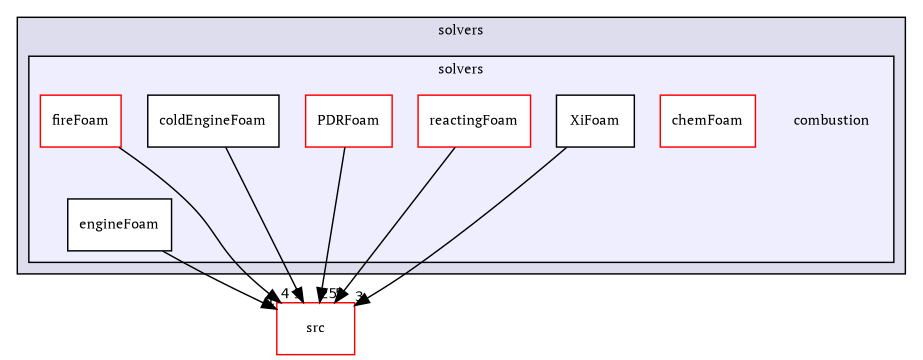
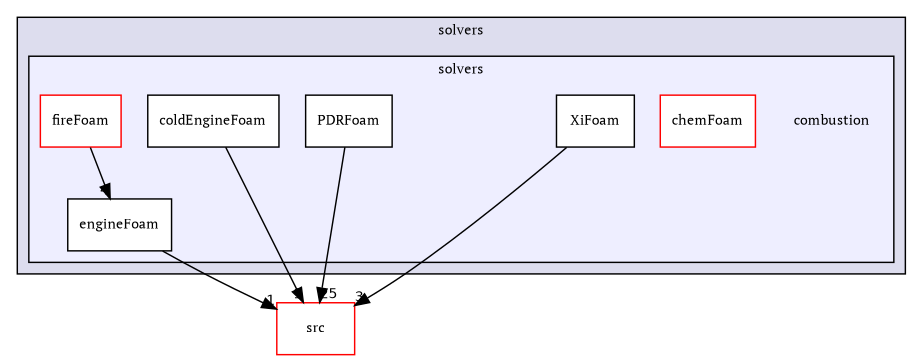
node "PDRFoam": color red -> black
node "reactingFoam": removed
edge "fireFoam" -> "src": now "fireFoam" -> "engineFoam"
